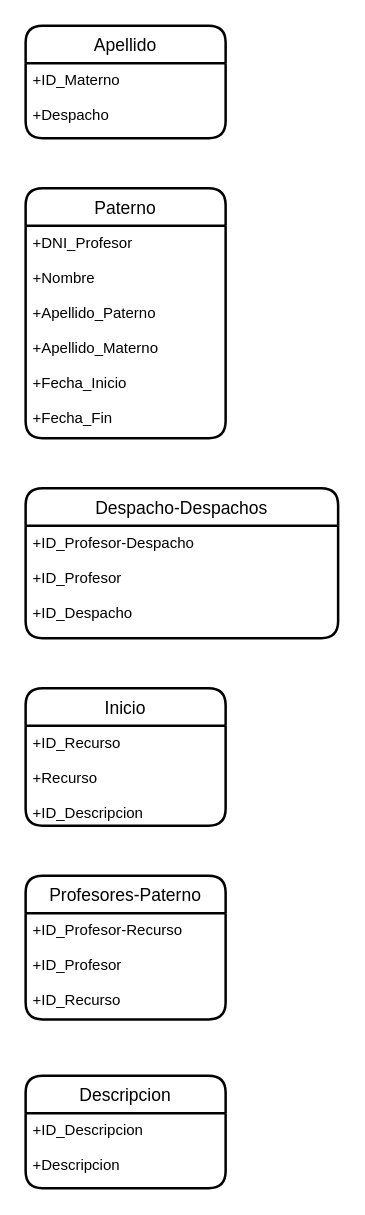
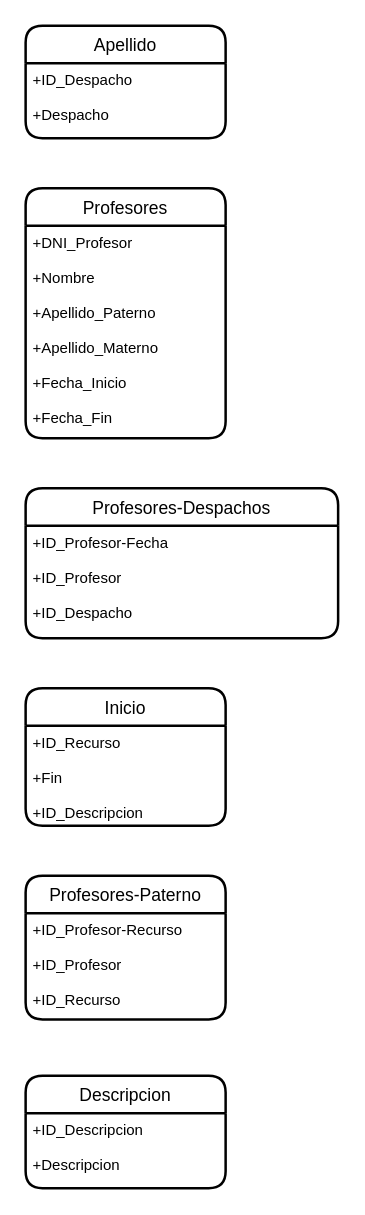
node "+ID_Materno +Despacho": label "+ID_Materno +Despacho" -> "+ID_Despacho +Despacho"
node "Paterno": label "Paterno" -> "Profesores"
node "Despacho-Despachos": label "Despacho-Despachos" -> "Profesores-Despachos"
node "+ID_Profesor-Despacho +ID_Profesor +ID_Despacho": label "+ID_Profesor-Despacho +ID_Profesor +ID_Despacho" -> "+ID_Profesor-Fecha +ID_Profesor +ID_Despacho"
node "+ID_Recurso +Recurso +ID_Descripcion": label "+ID_Recurso +Recurso +ID_Descripcion" -> "+ID_Recurso +Fin +ID_Descripcion"
